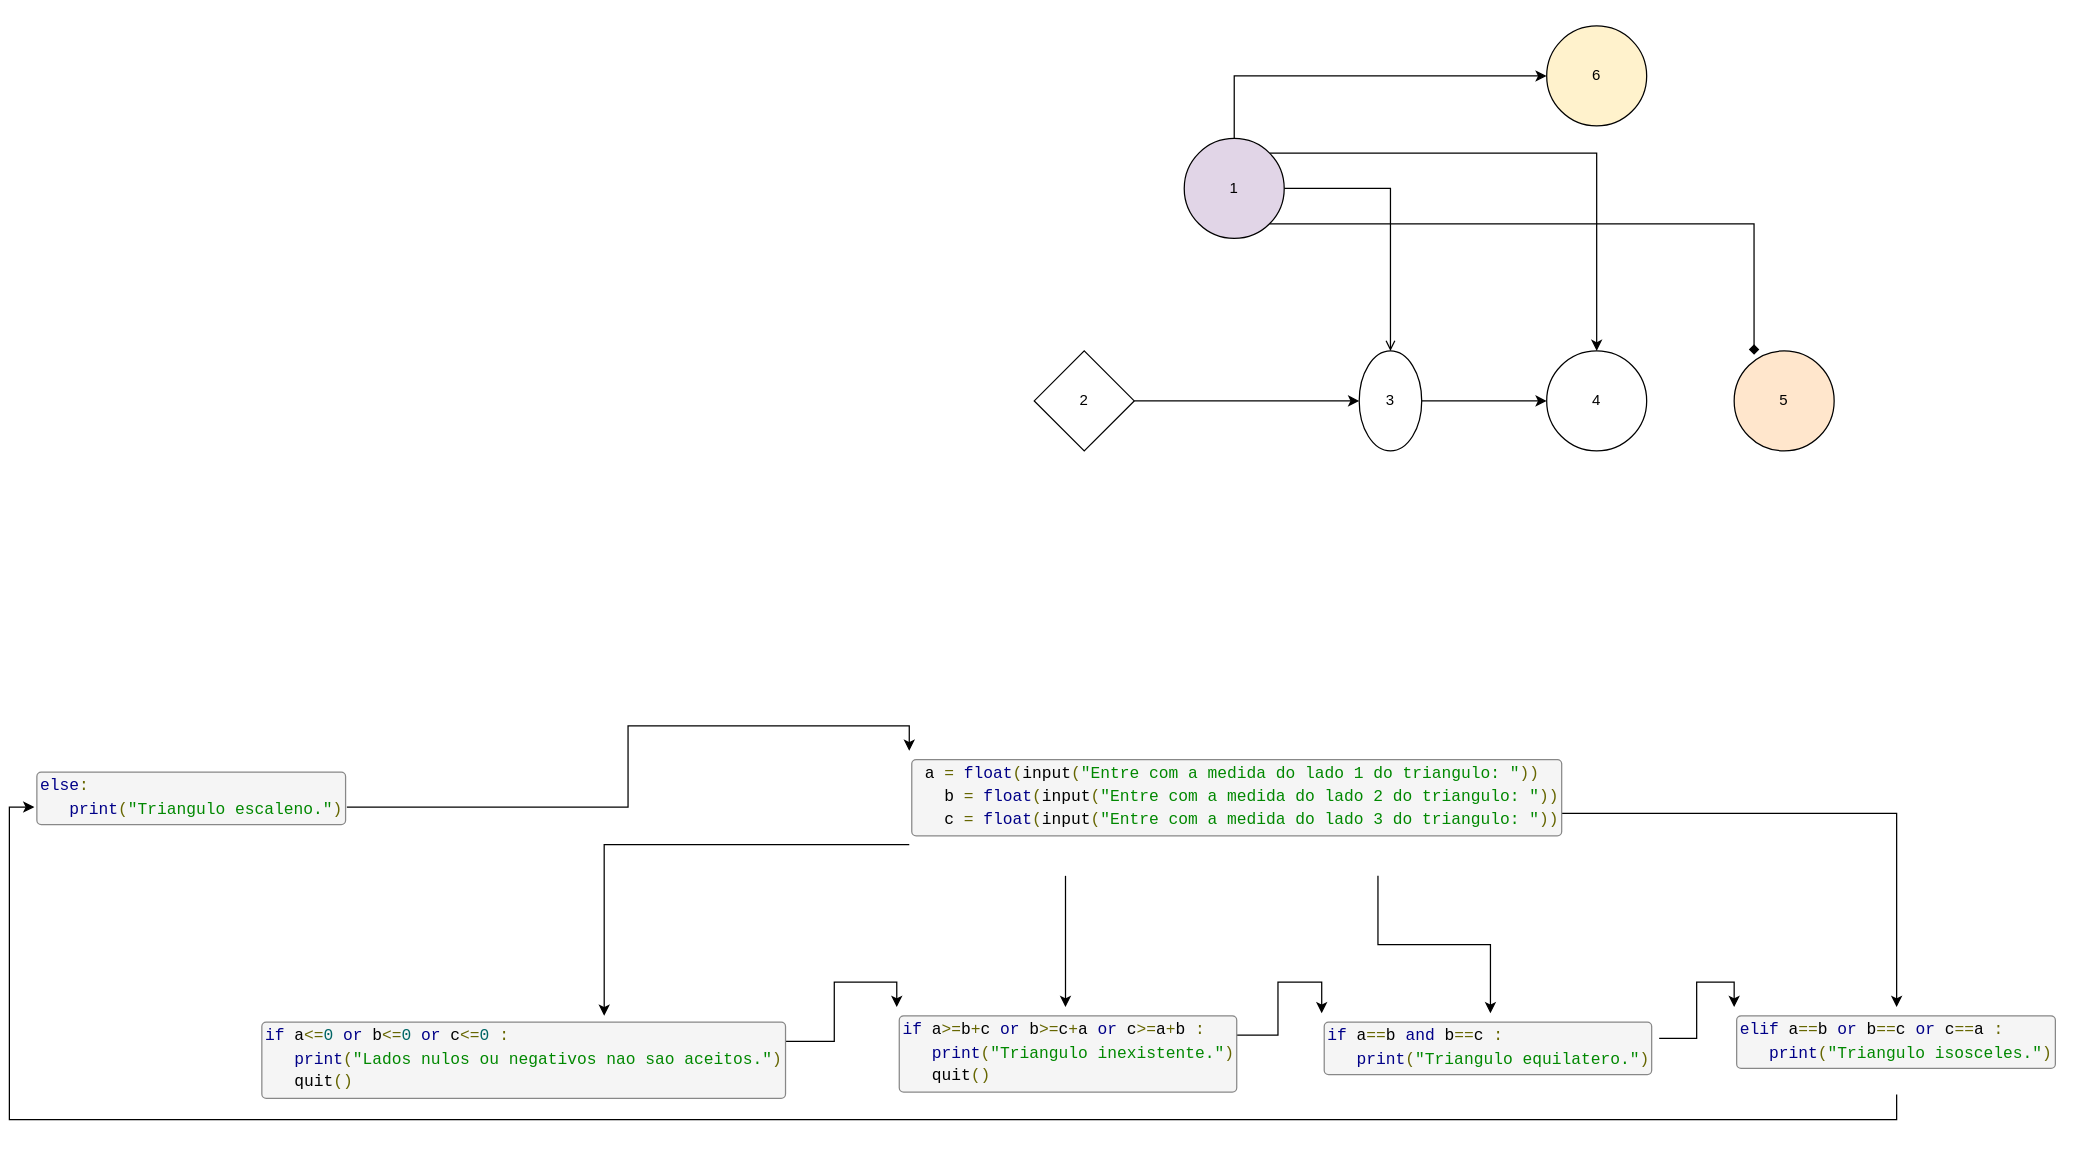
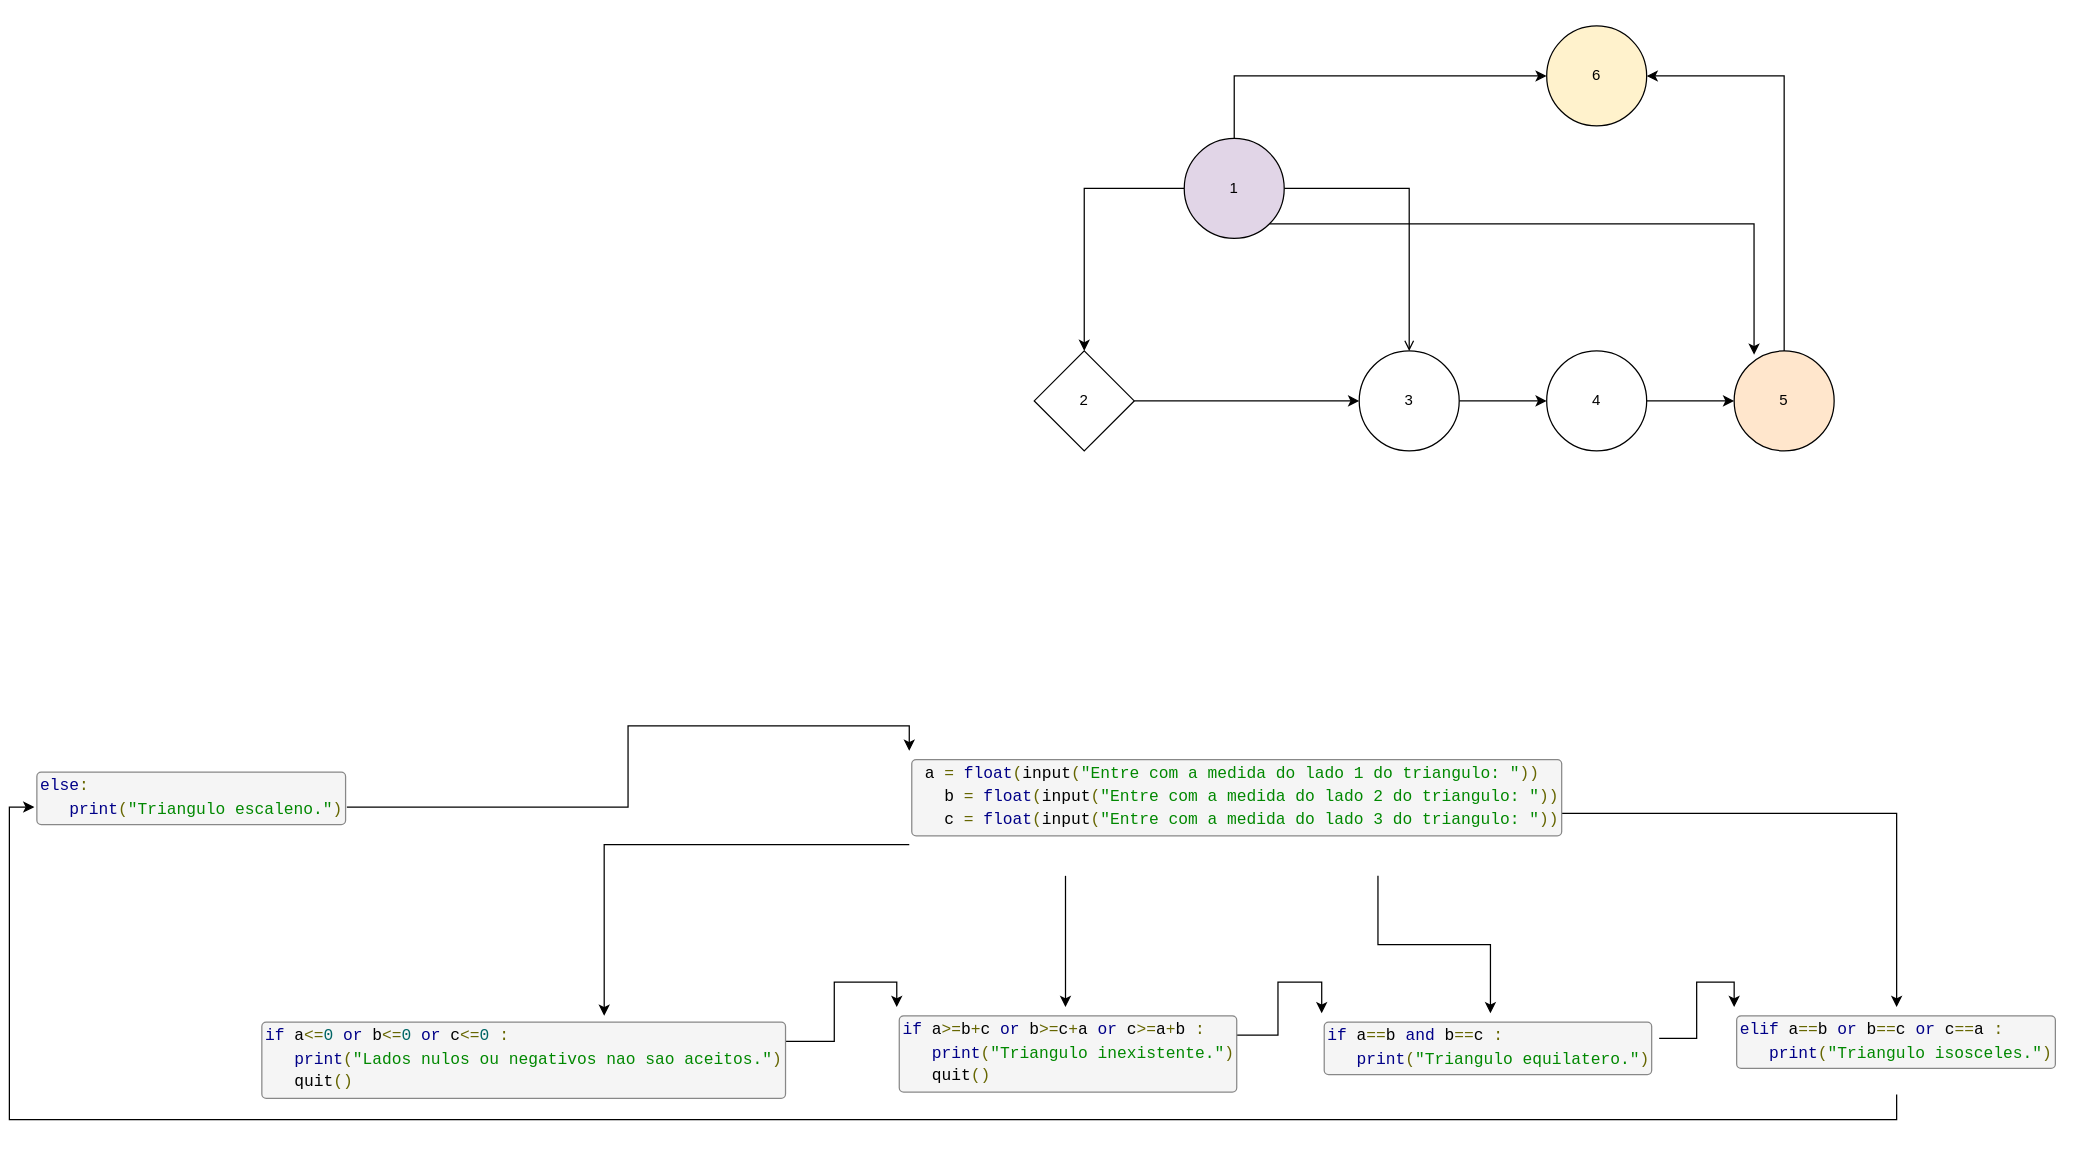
edge "5" -> "6": added
edge "1" -> "4": removed
edge "1" -> "2": added
edge "1" -> "5": arrowhead diamond -> classic
node "3": size 63x100 -> 100x100
edge "4" -> "5": added
